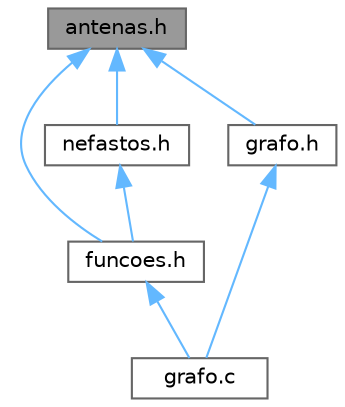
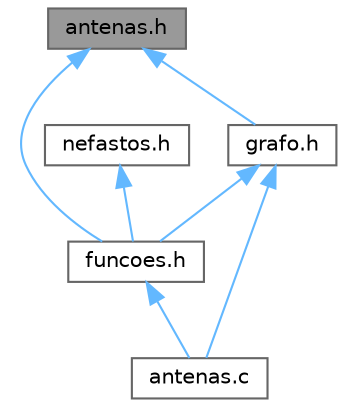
edge "nefastos.h" -> "antenas.h": removed
edge "funcoes.h" -> "grafo.h": added
node "grafo.c": label "grafo.c" -> "antenas.c"
